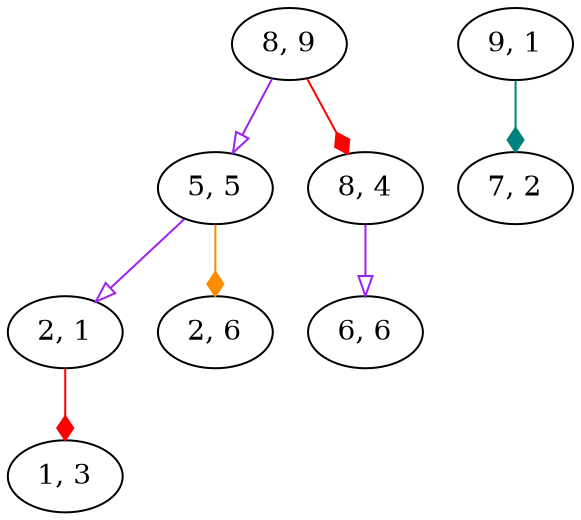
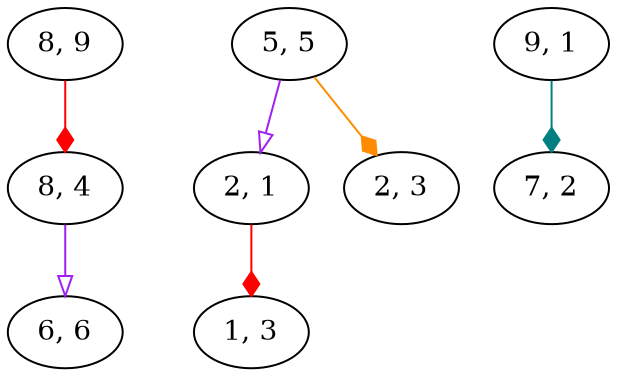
edge "8, 9" -> "5, 5": removed
node "2, 6": label "2, 6" -> "2, 3"
